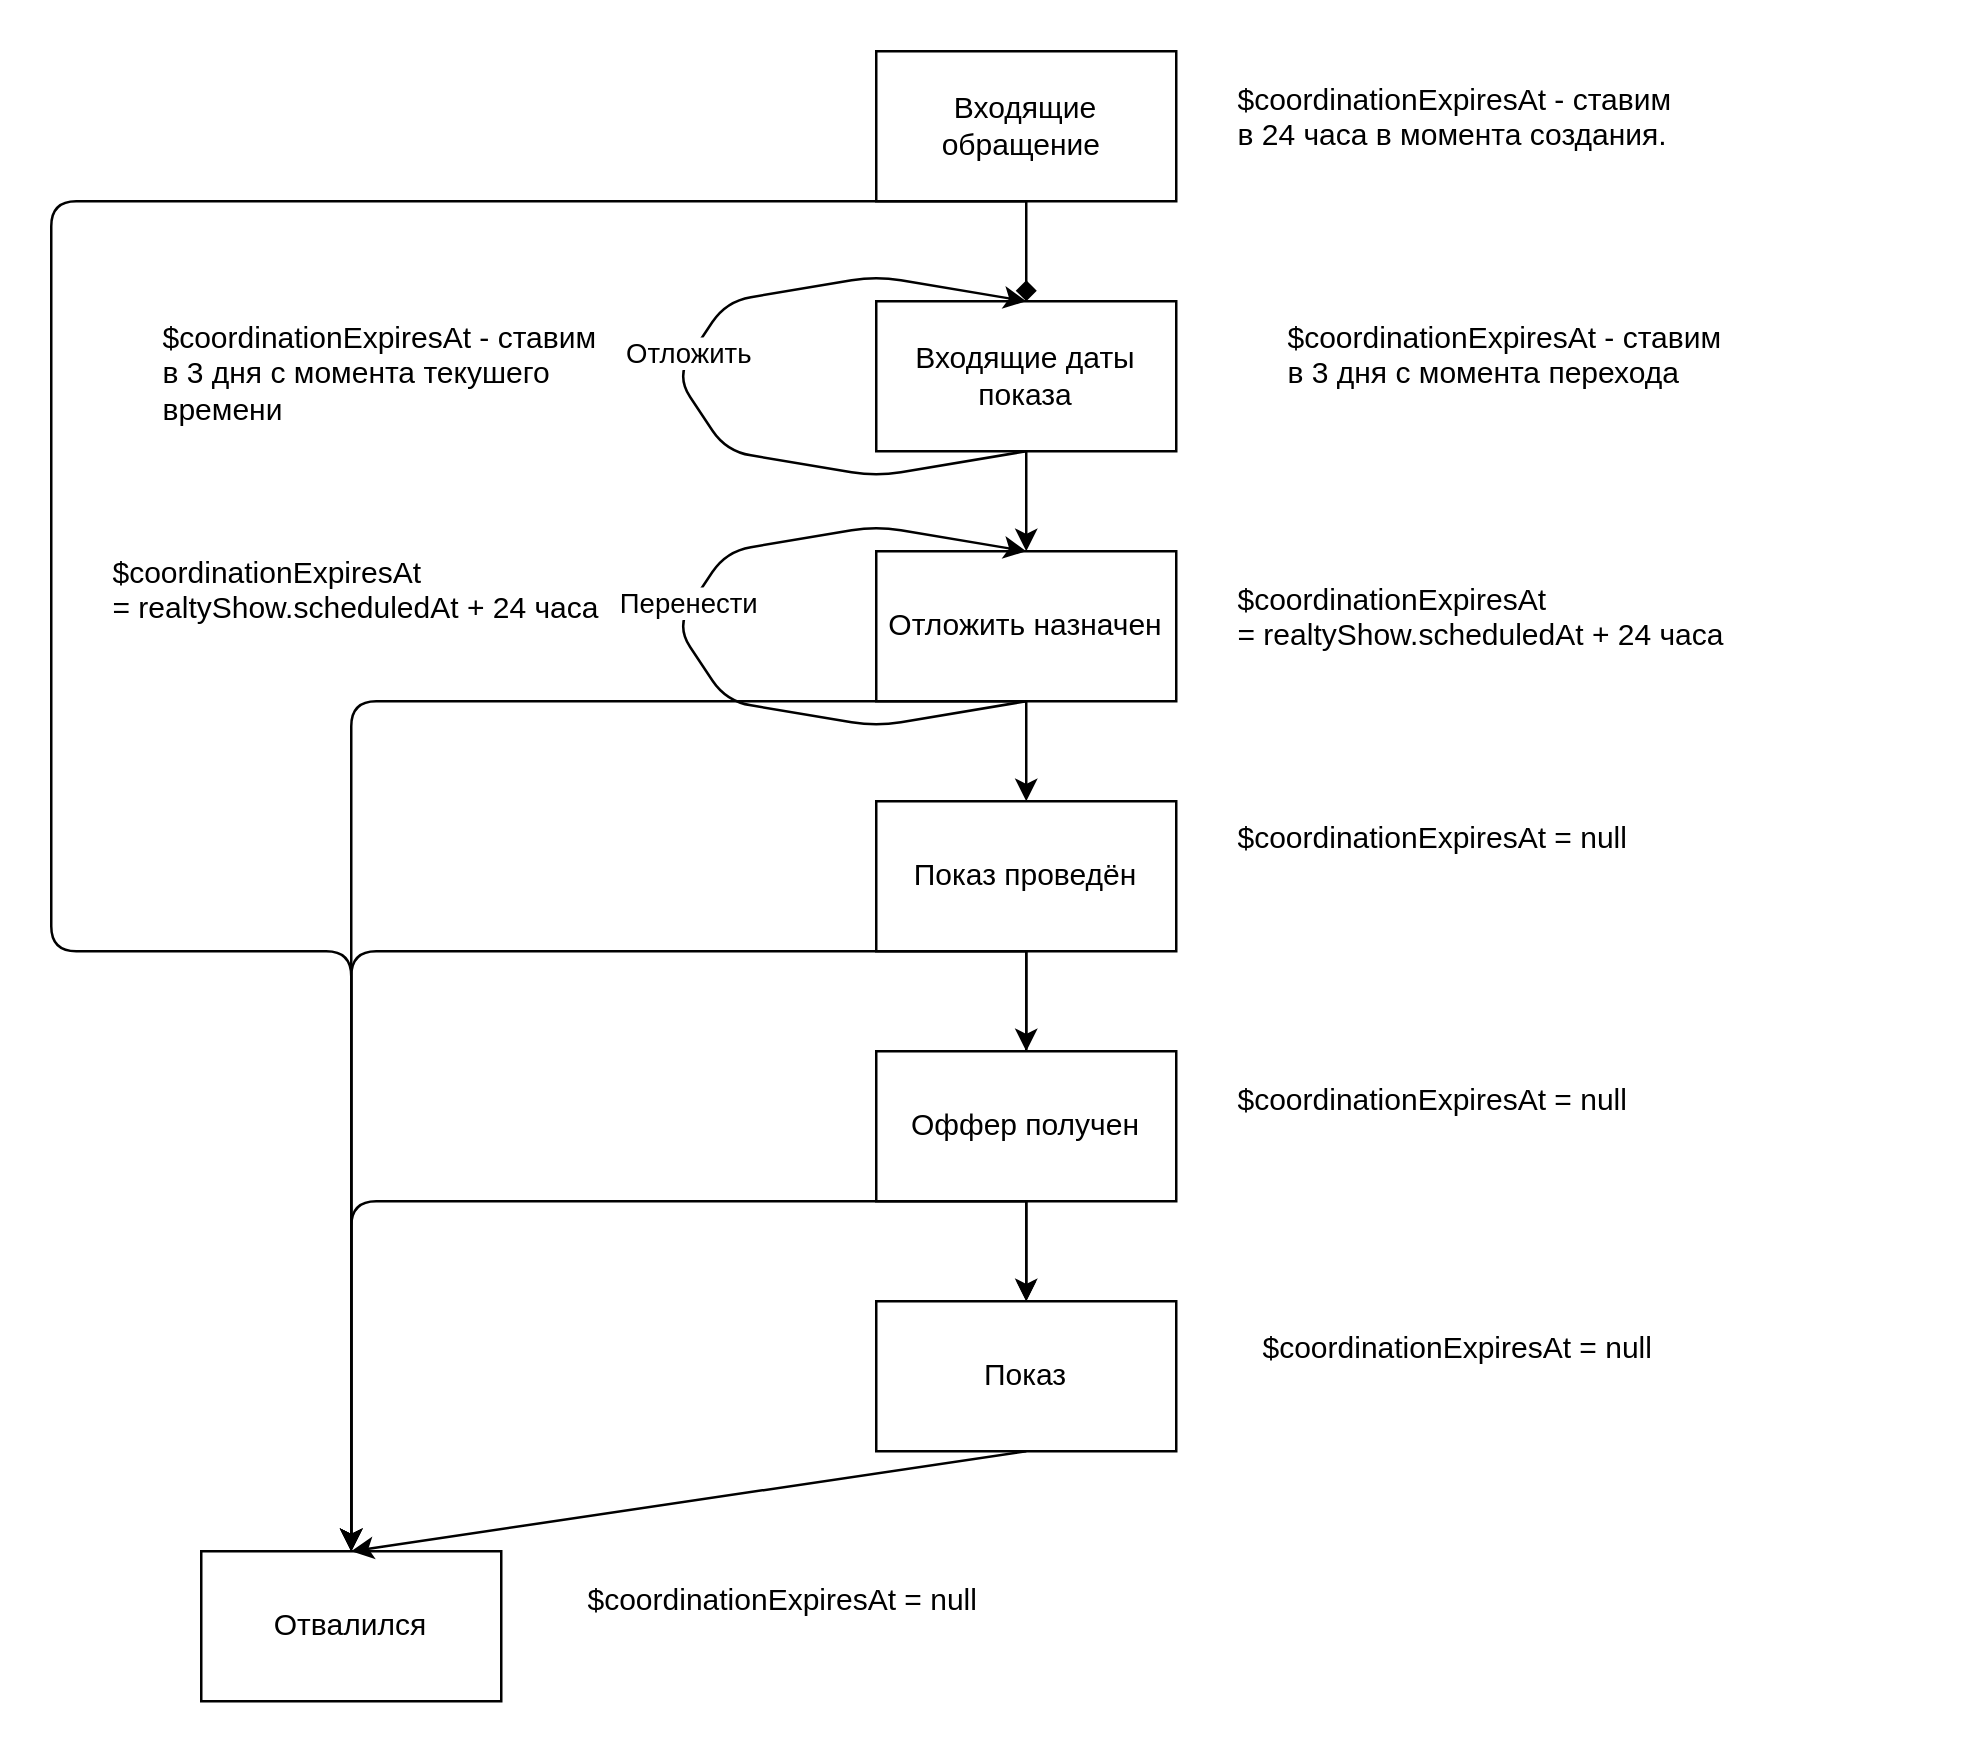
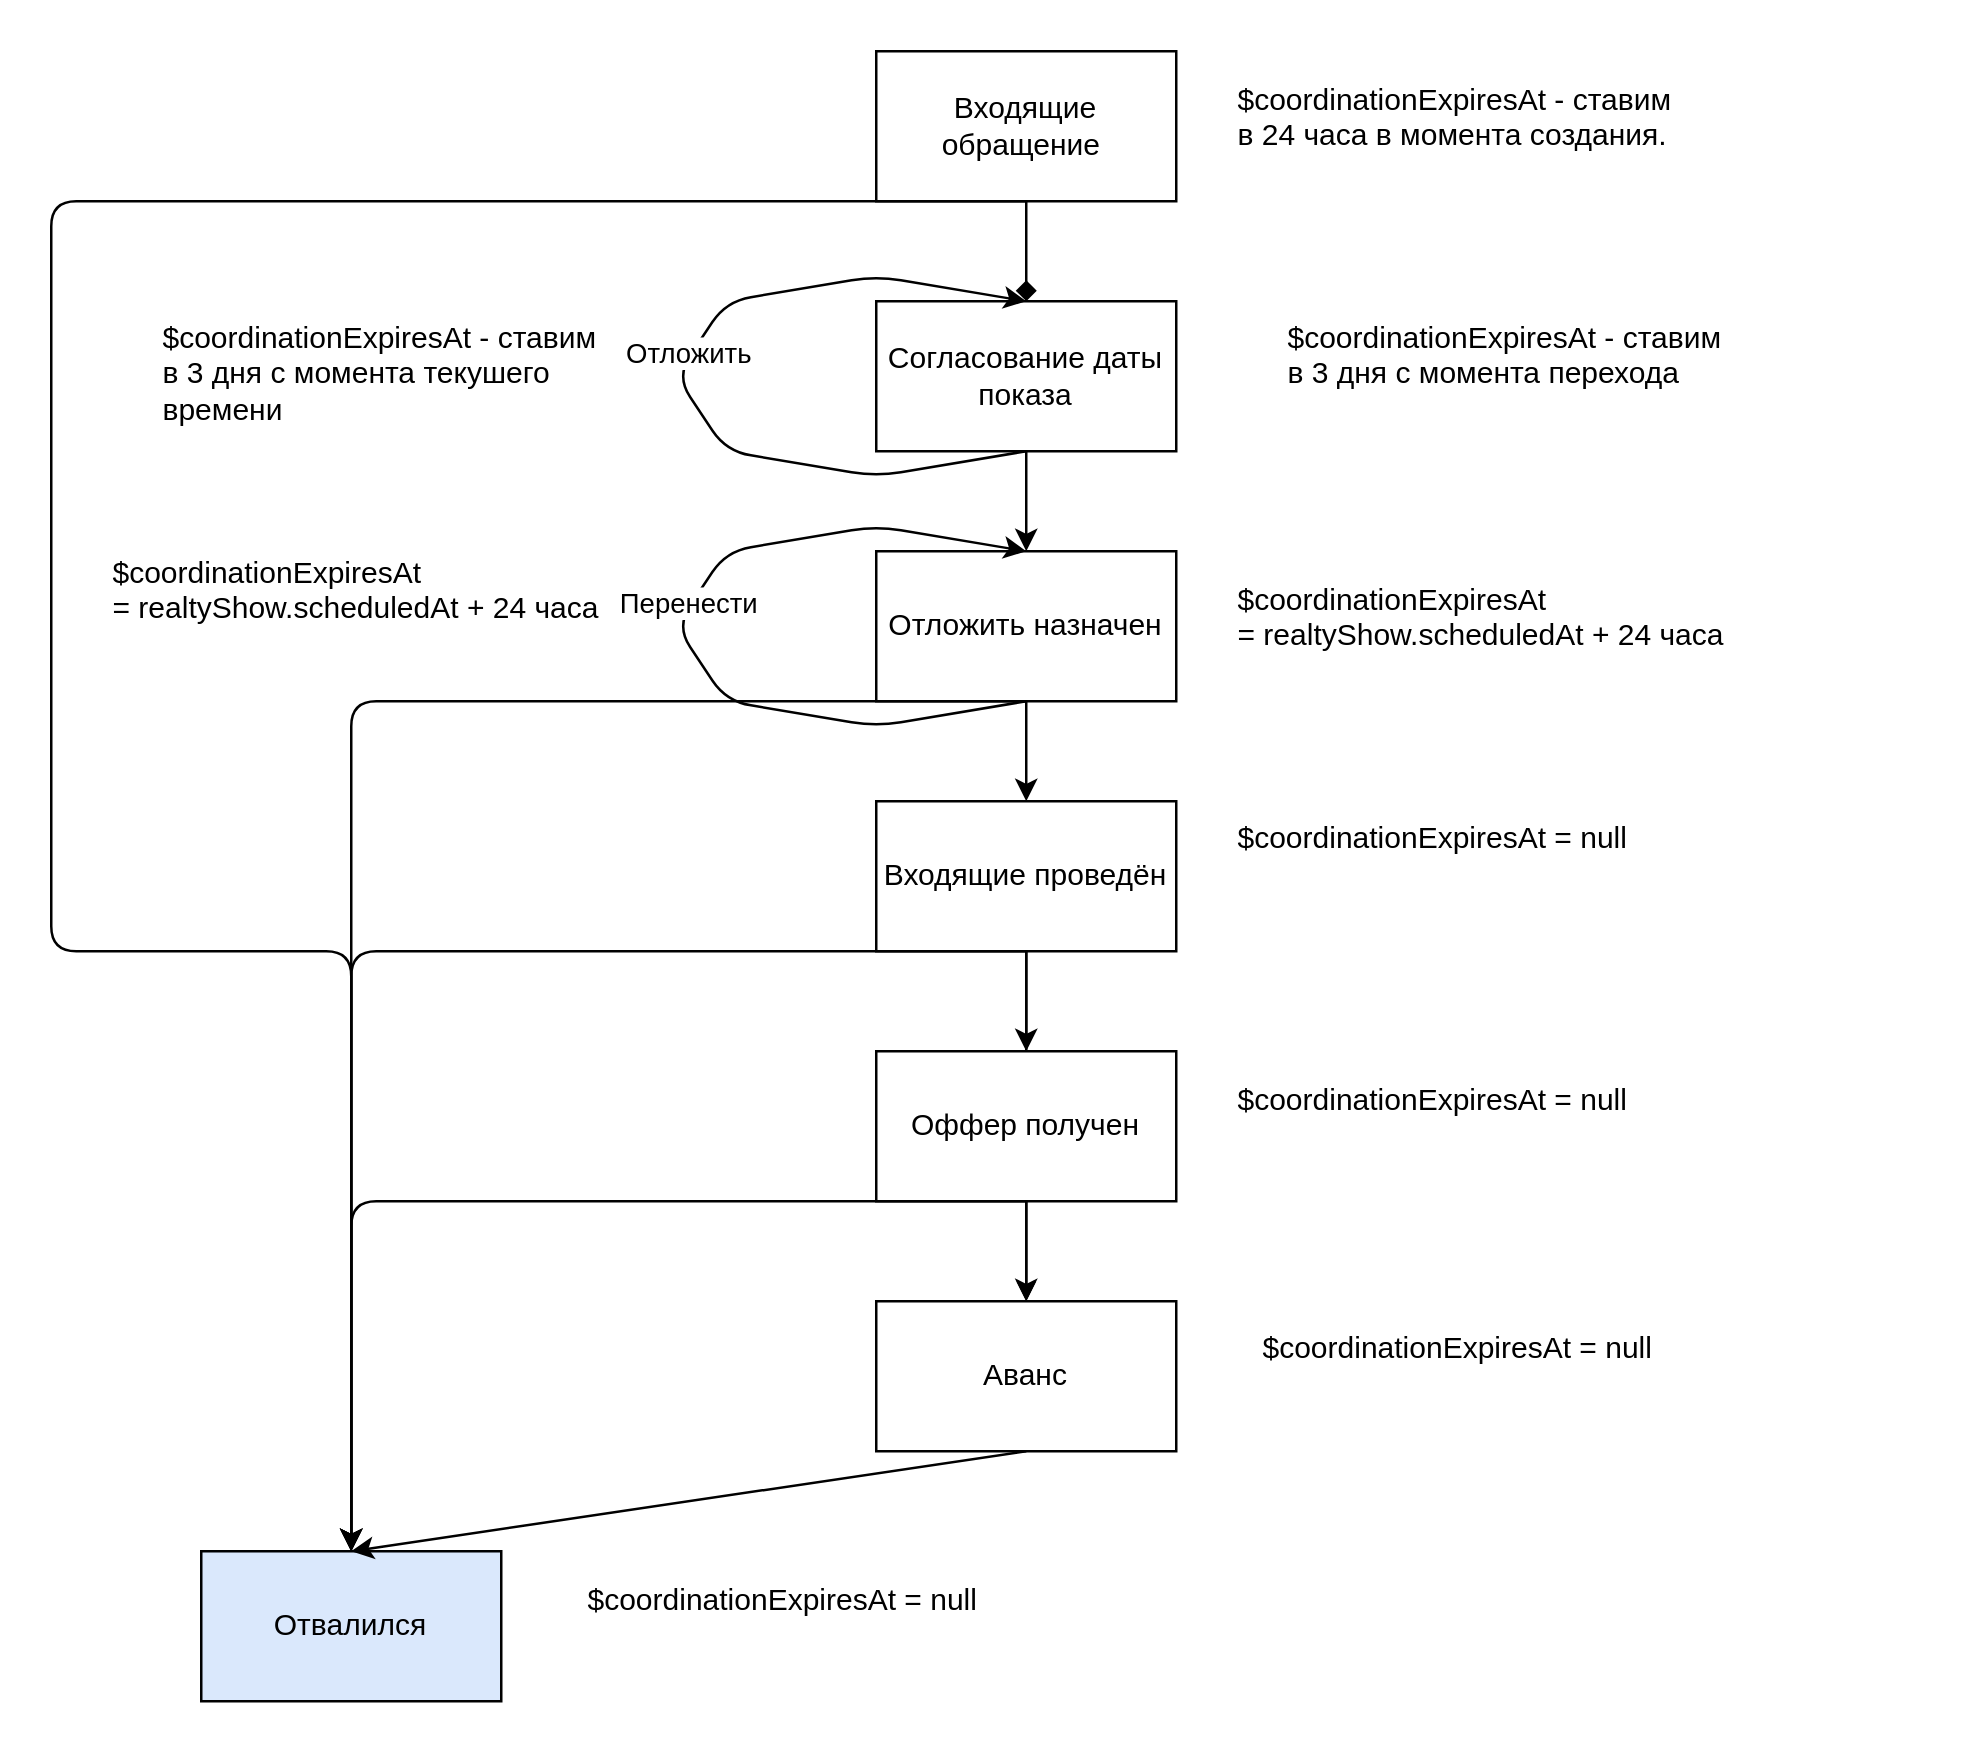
node "Входящие даты показа": label "Входящие даты показа" -> "Согласование даты показа"
node "Показ проведён": label "Показ проведён" -> "Входящие проведён"
node "Показ": label "Показ" -> "Аванс"
node "Отвалился": fillcolor #ffffff -> #dae8fc
